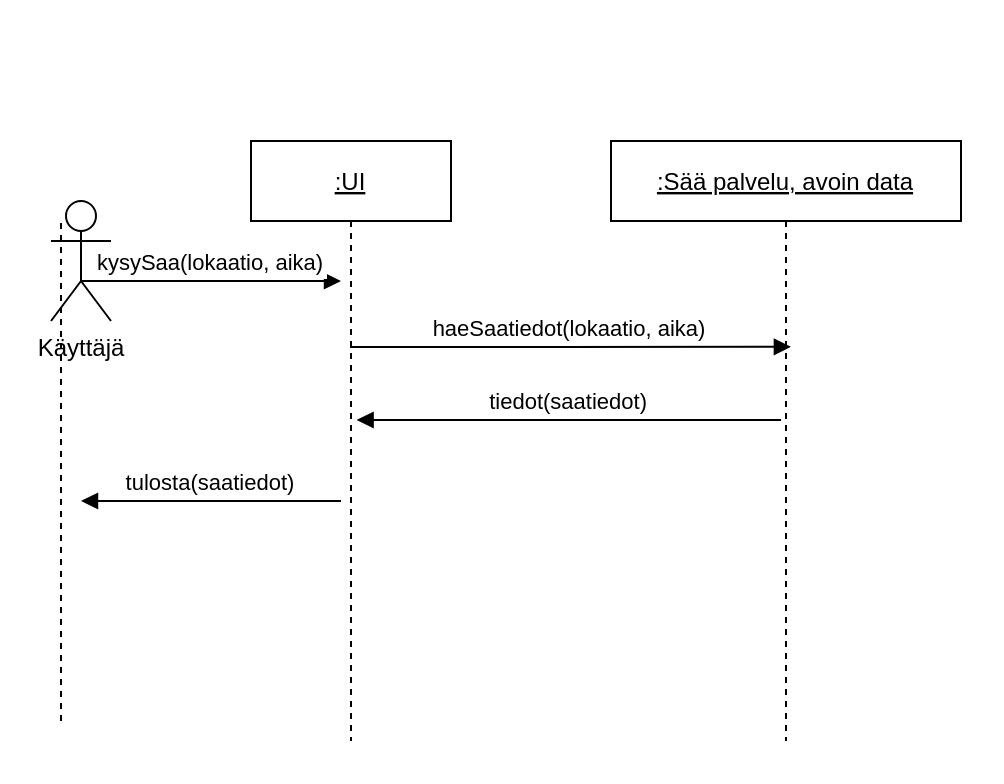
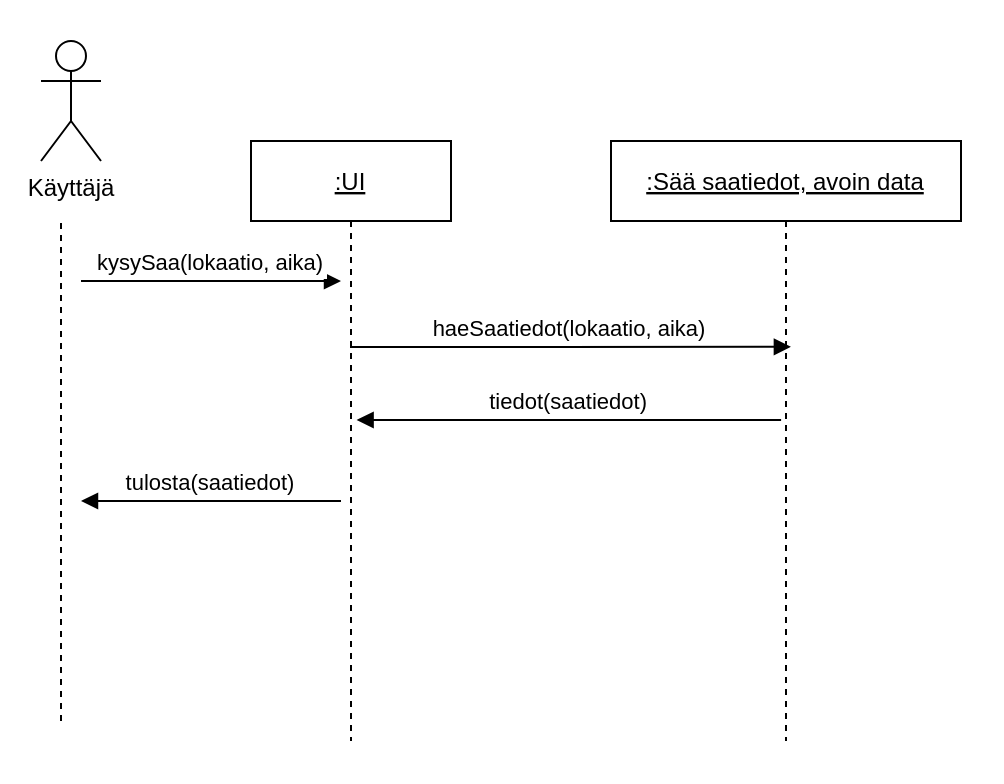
node ":Sää palvelu, avoin data": label ":Sää palvelu, avoin data" -> ":Sää saatiedot, avoin data"
node "Käyttäjä": moved (81, 261) -> (71, 101)
